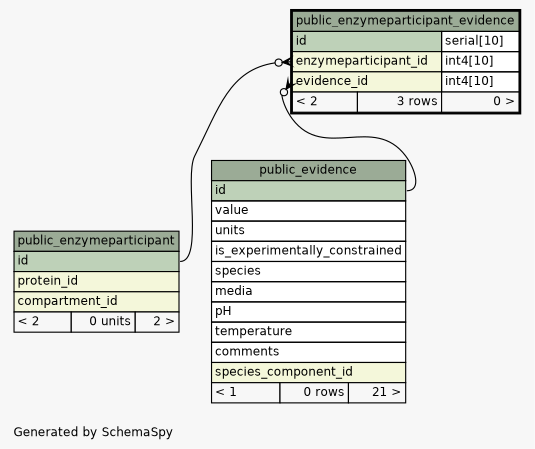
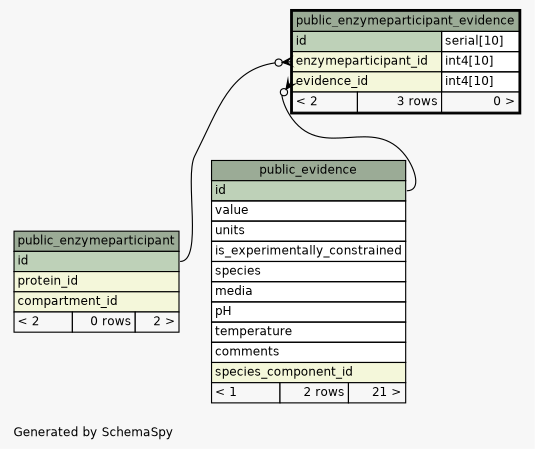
node "public_enzymeparticipant": text "0 units" -> "0 rows"
node "public_evidence": text "0 rows" -> "2 rows"
